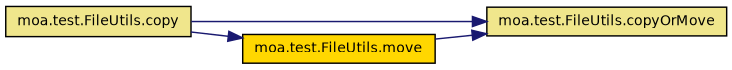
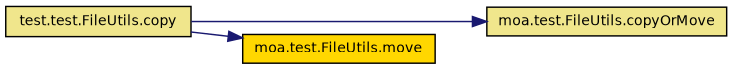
node "moa.test.FileUtils.copy": label "moa.test.FileUtils.copy" -> "test.test.FileUtils.copy"
edge "moa.test.FileUtils.move" -> "moa.test.FileUtils.copyOrMove": removed
